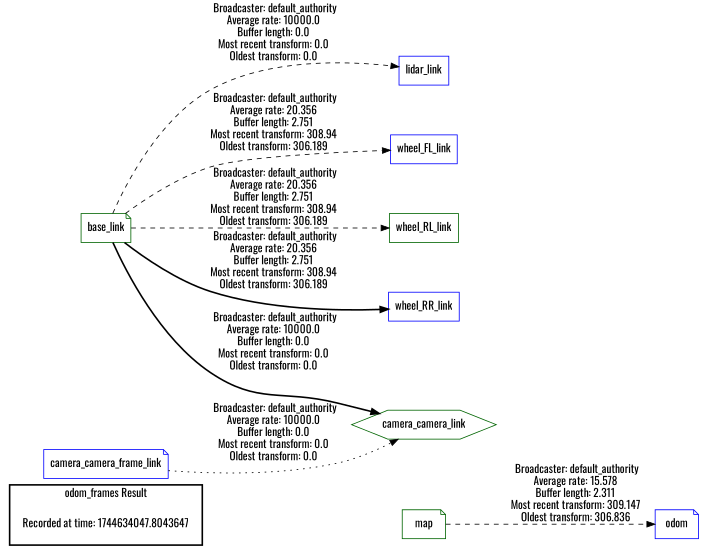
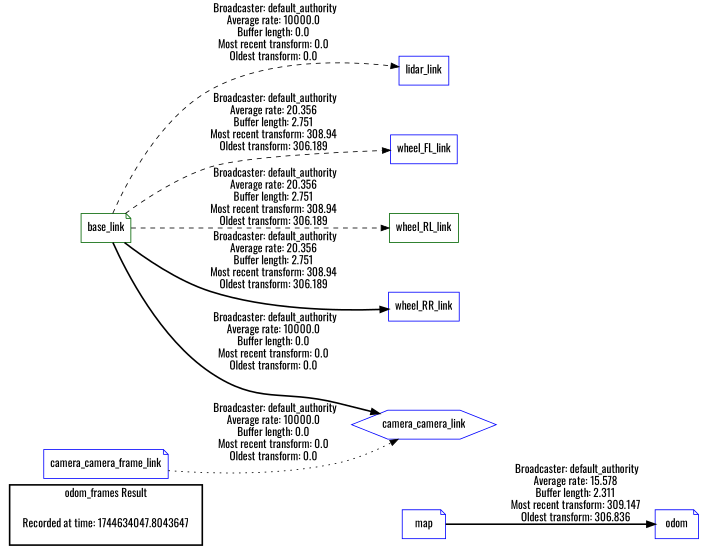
node "camera_camera_link": color darkgreen -> blue
node "map": color darkgreen -> blue
edge "map" -> "odom": style dashed -> bold
